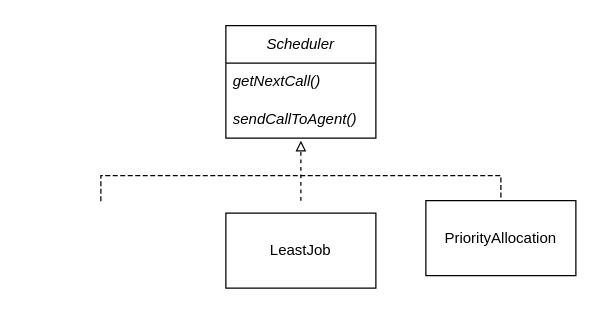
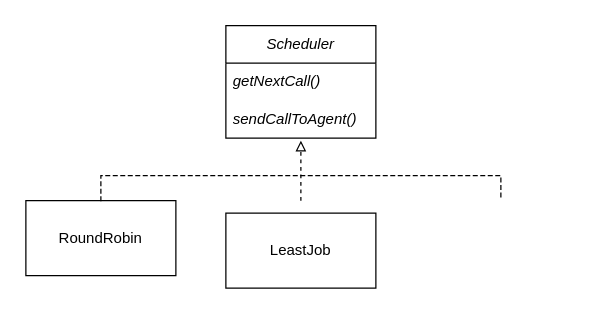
node "RoundRobin": added
node "PriorityAllocation": removed
